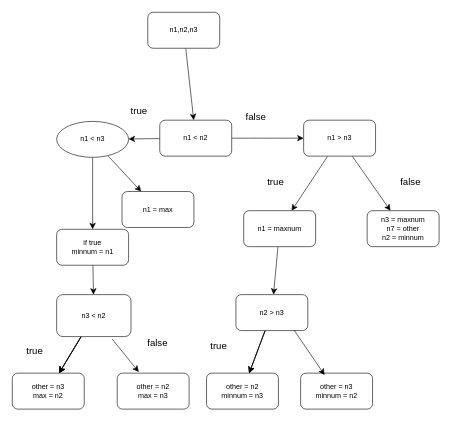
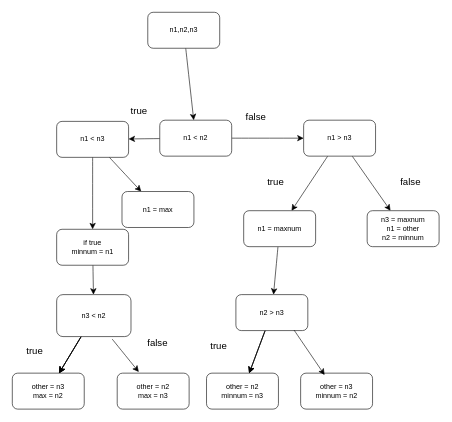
node "n1 < n3": shape ellipse -> rounded rectangle
node "n3 = maxnum n7 = other n2 = minnum": label "n3 = maxnum n7 = other n2 = minnum" -> "n3 = maxnum n1 = other n2 = minnum"
